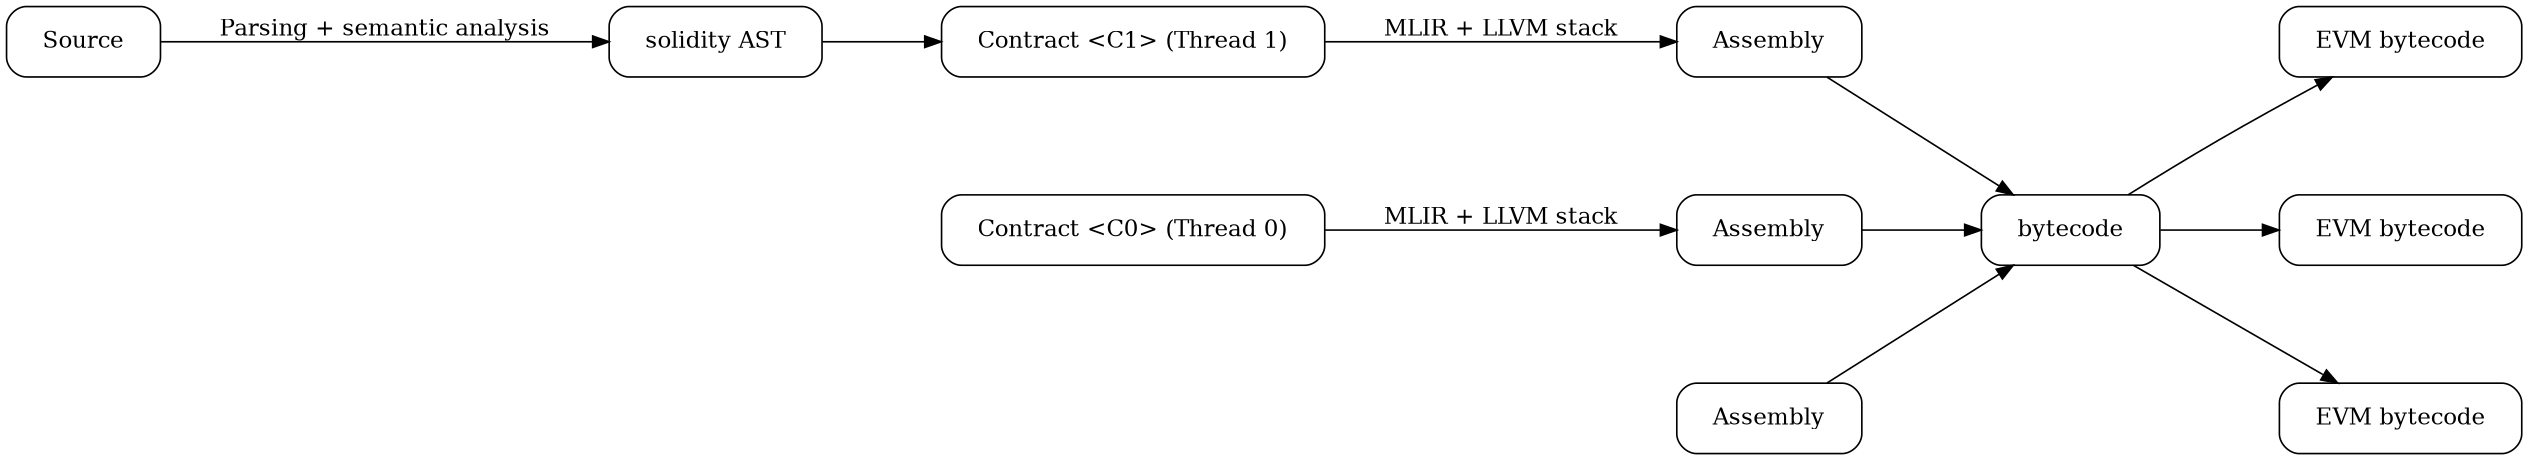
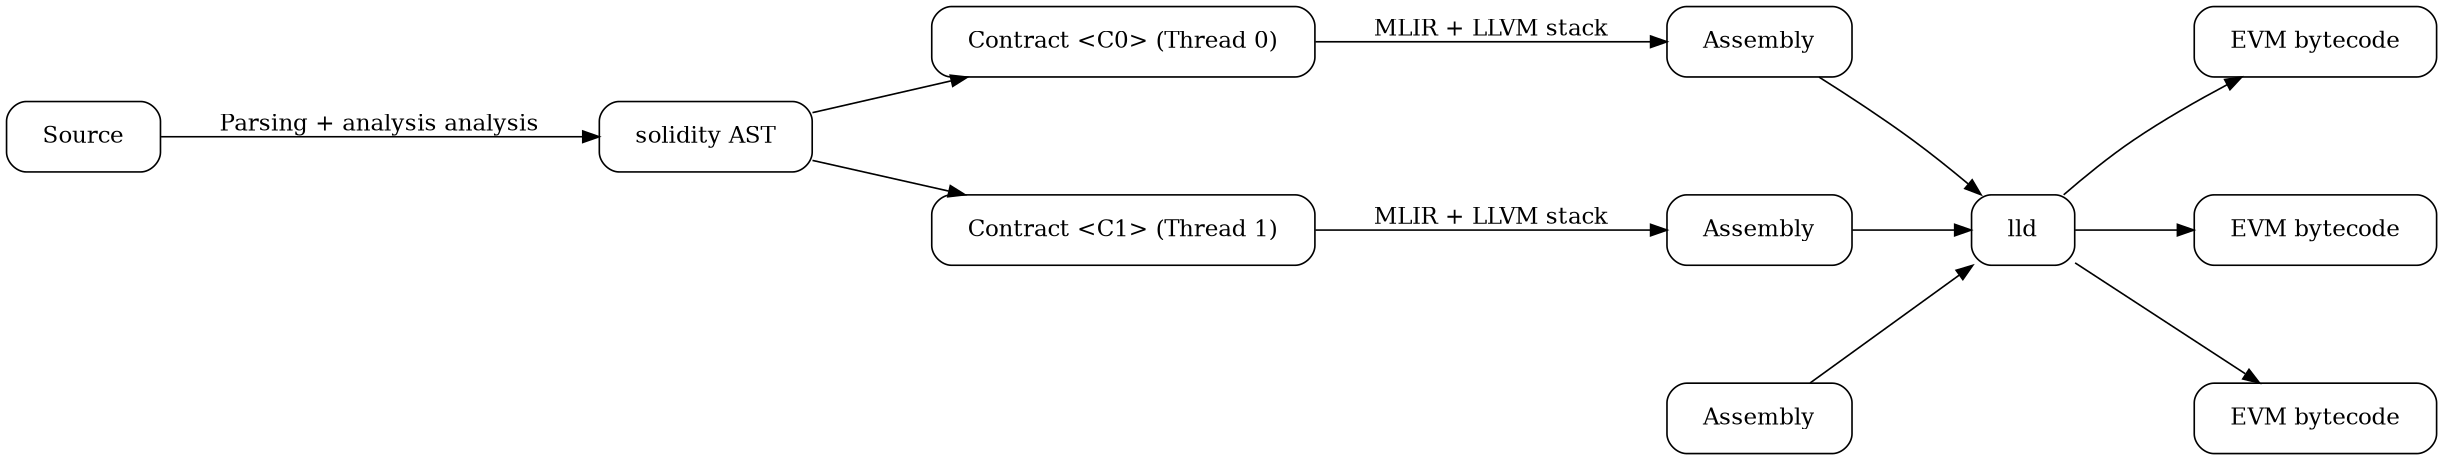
edge "Source" -> "solidity AST": label "Parsing + semantic analysis" -> "Parsing + analysis analysis"
edge "solidity AST" -> "Contract <C0> (Thread 0)": added
node "bytecode": label "bytecode" -> "lld"
